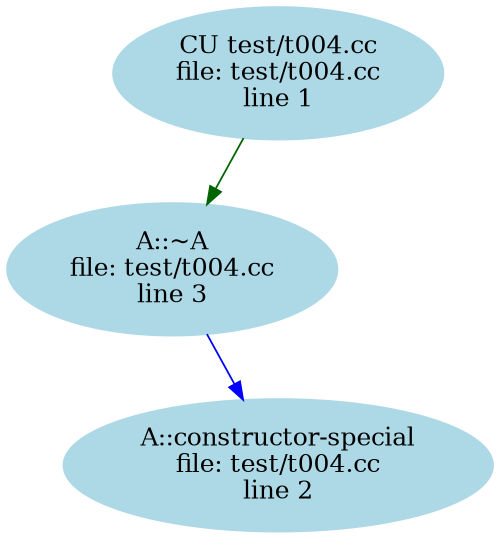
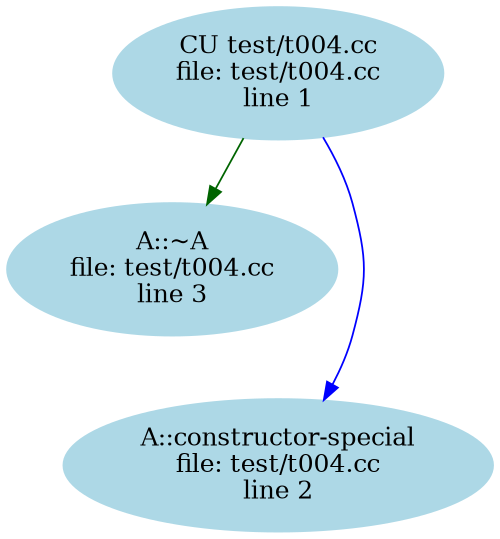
edge "A::~A file: test/t004.cc line 3" -> "A::constructor-special file: test/t004.cc line 2": now "CU test/t004.cc file: test/t004.cc line 1" -> "A::constructor-special file: test/t004.cc line 2"
